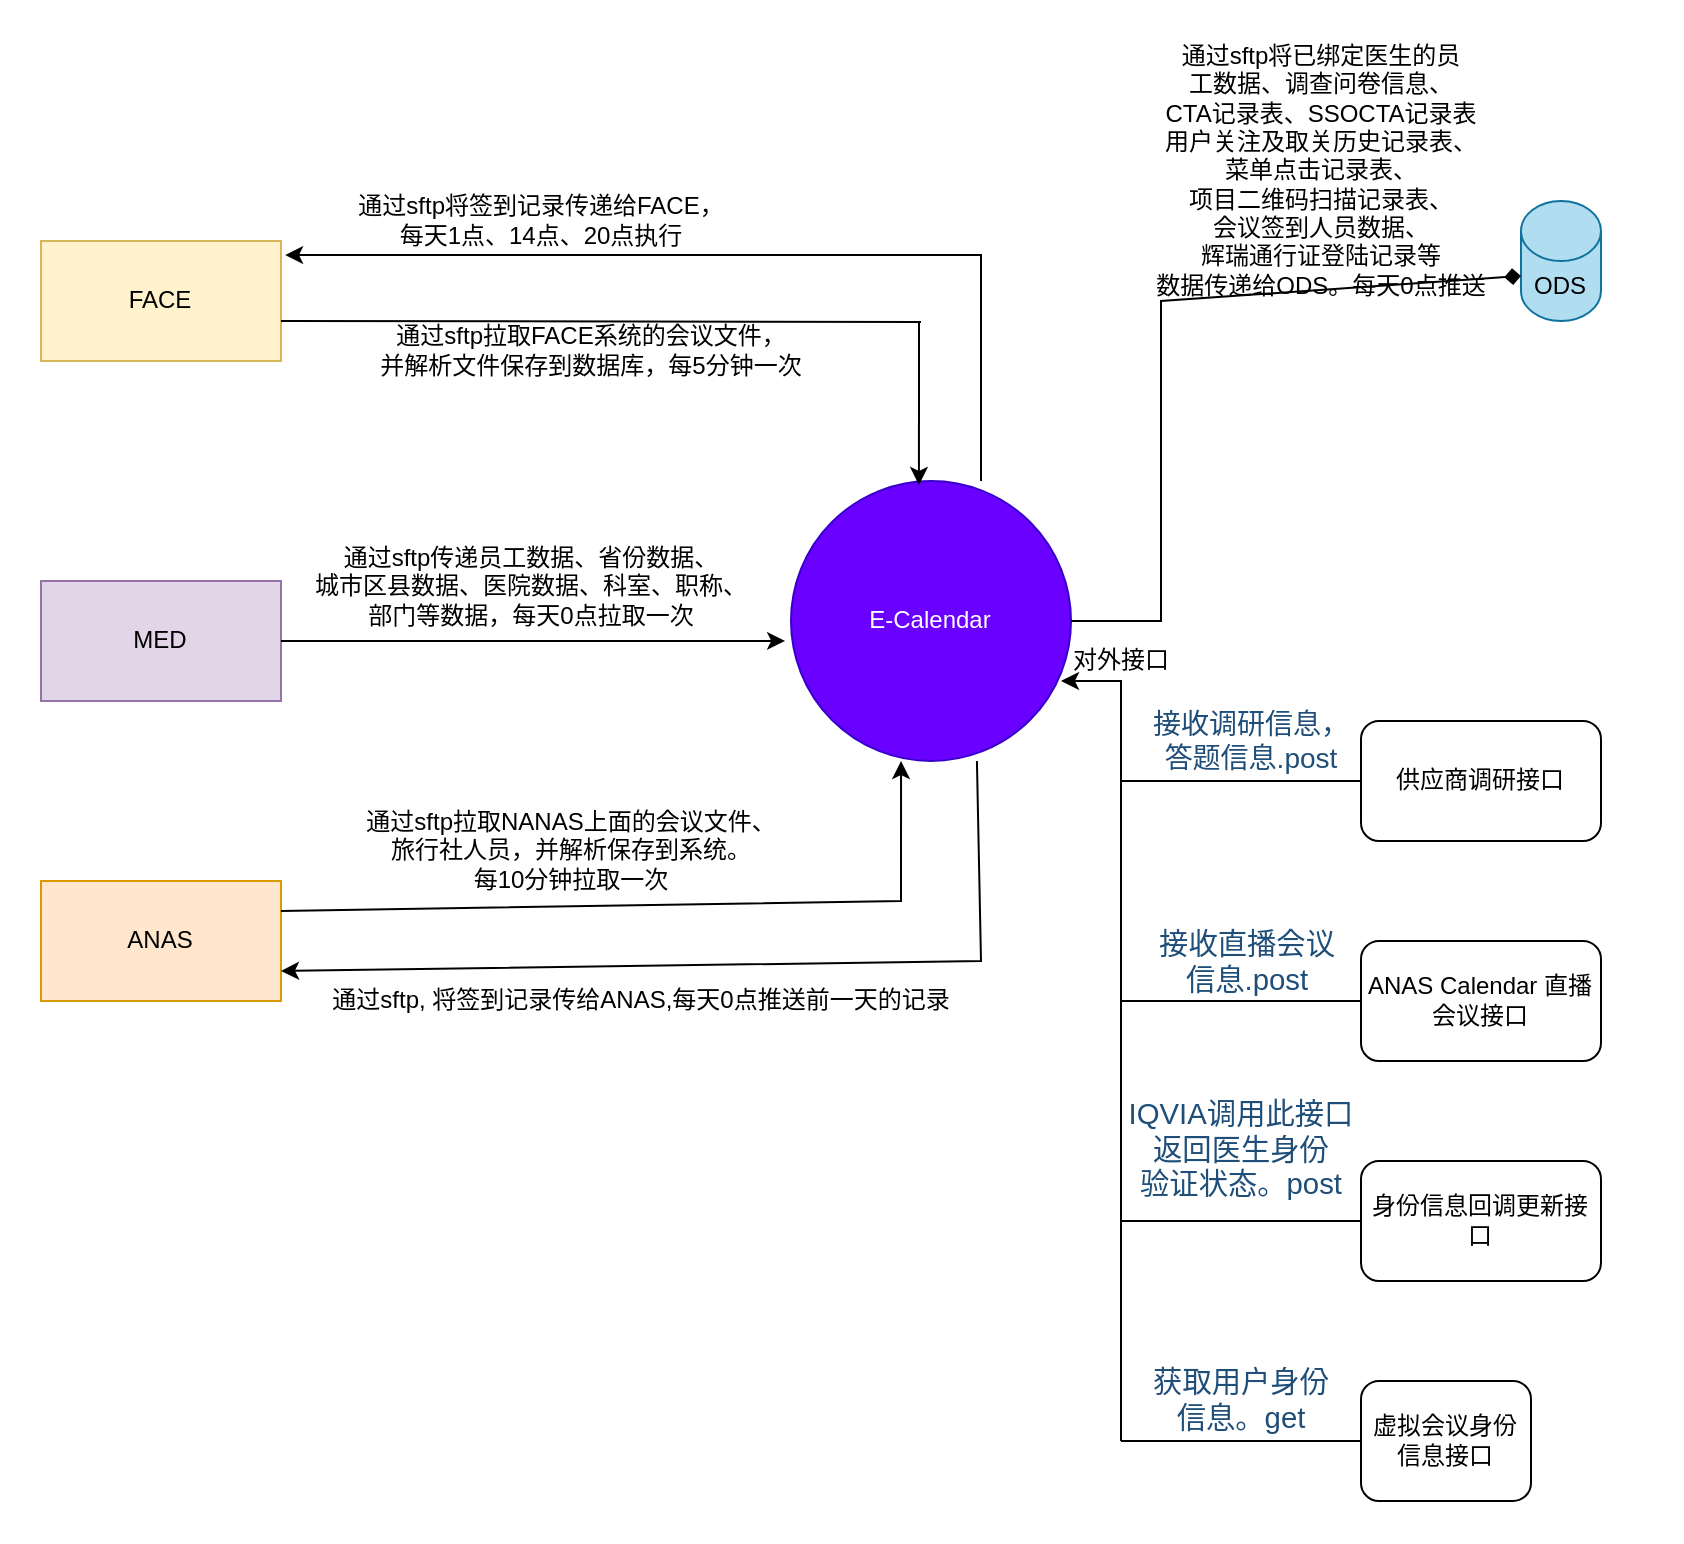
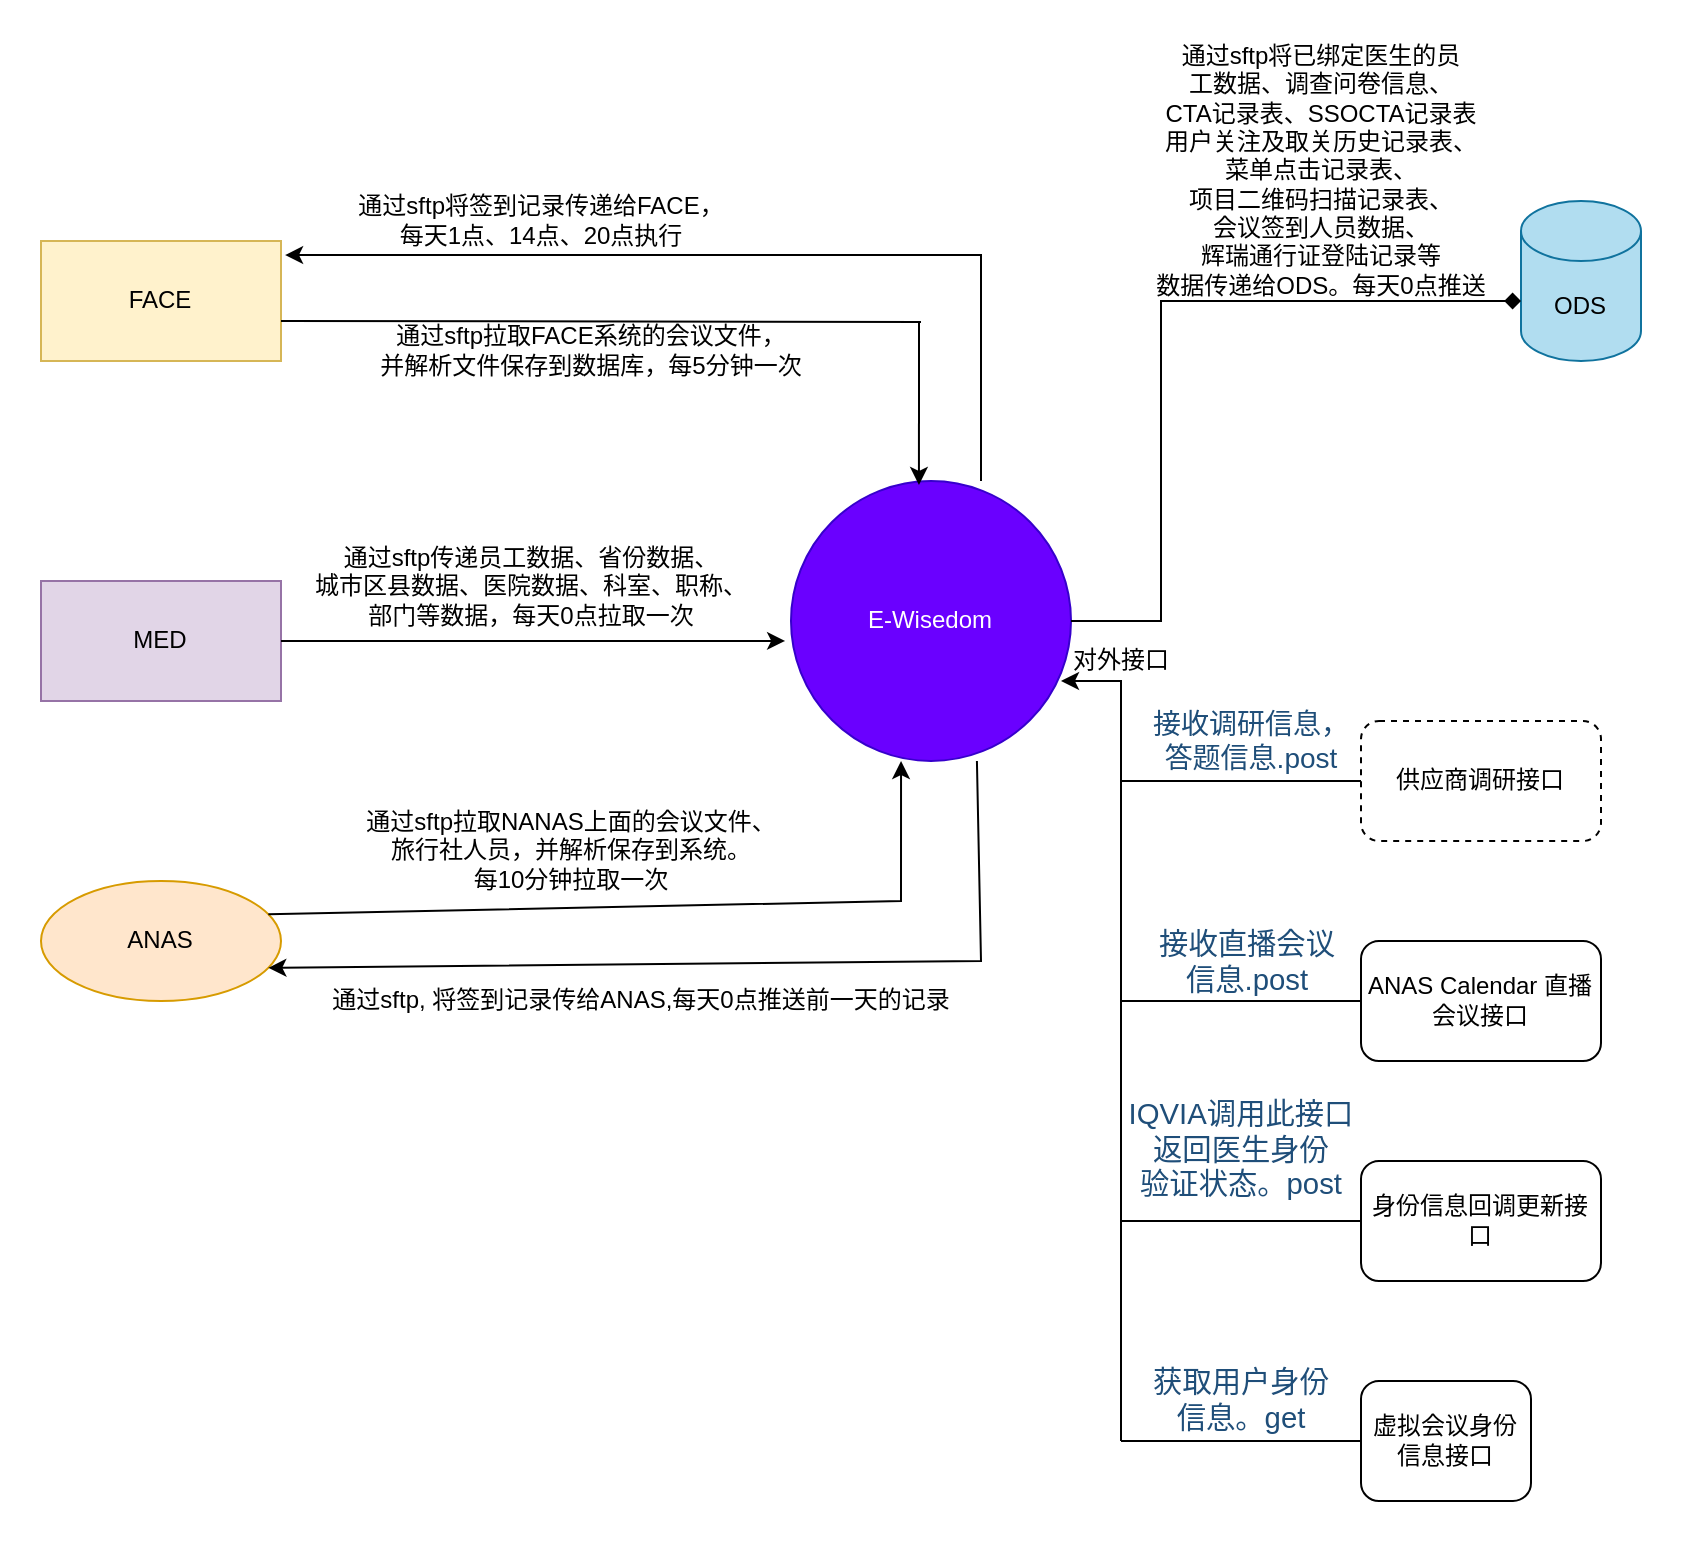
node "ODS": size 80x120 -> 120x160
node "E-Calendar": label "E-Calendar" -> "E-Wisedom"
node "供应商调研接口": style solid -> dashed
node "ANAS": shape rectangle -> ellipse
